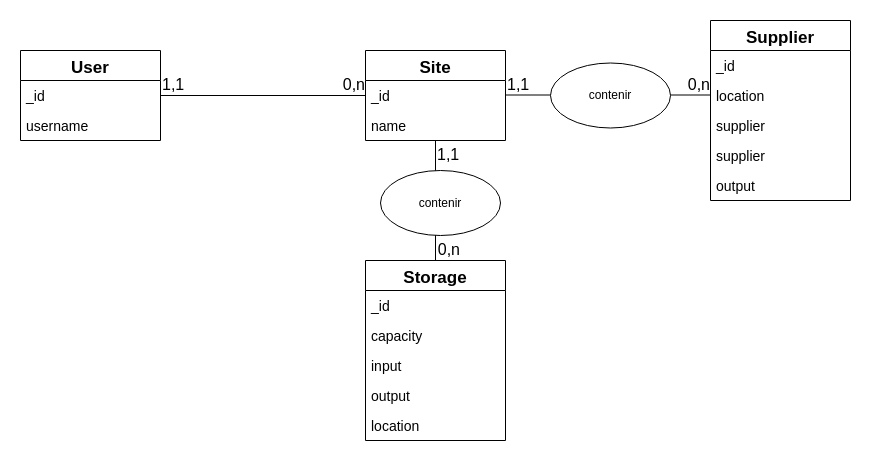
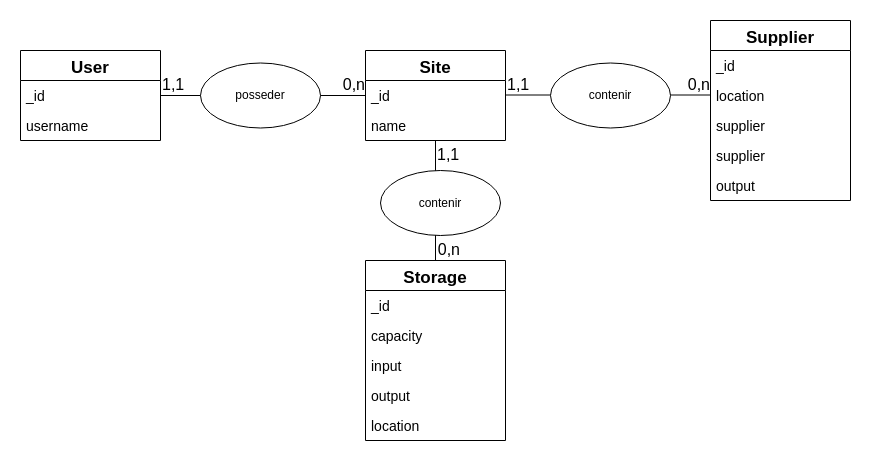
node "posseder": added
